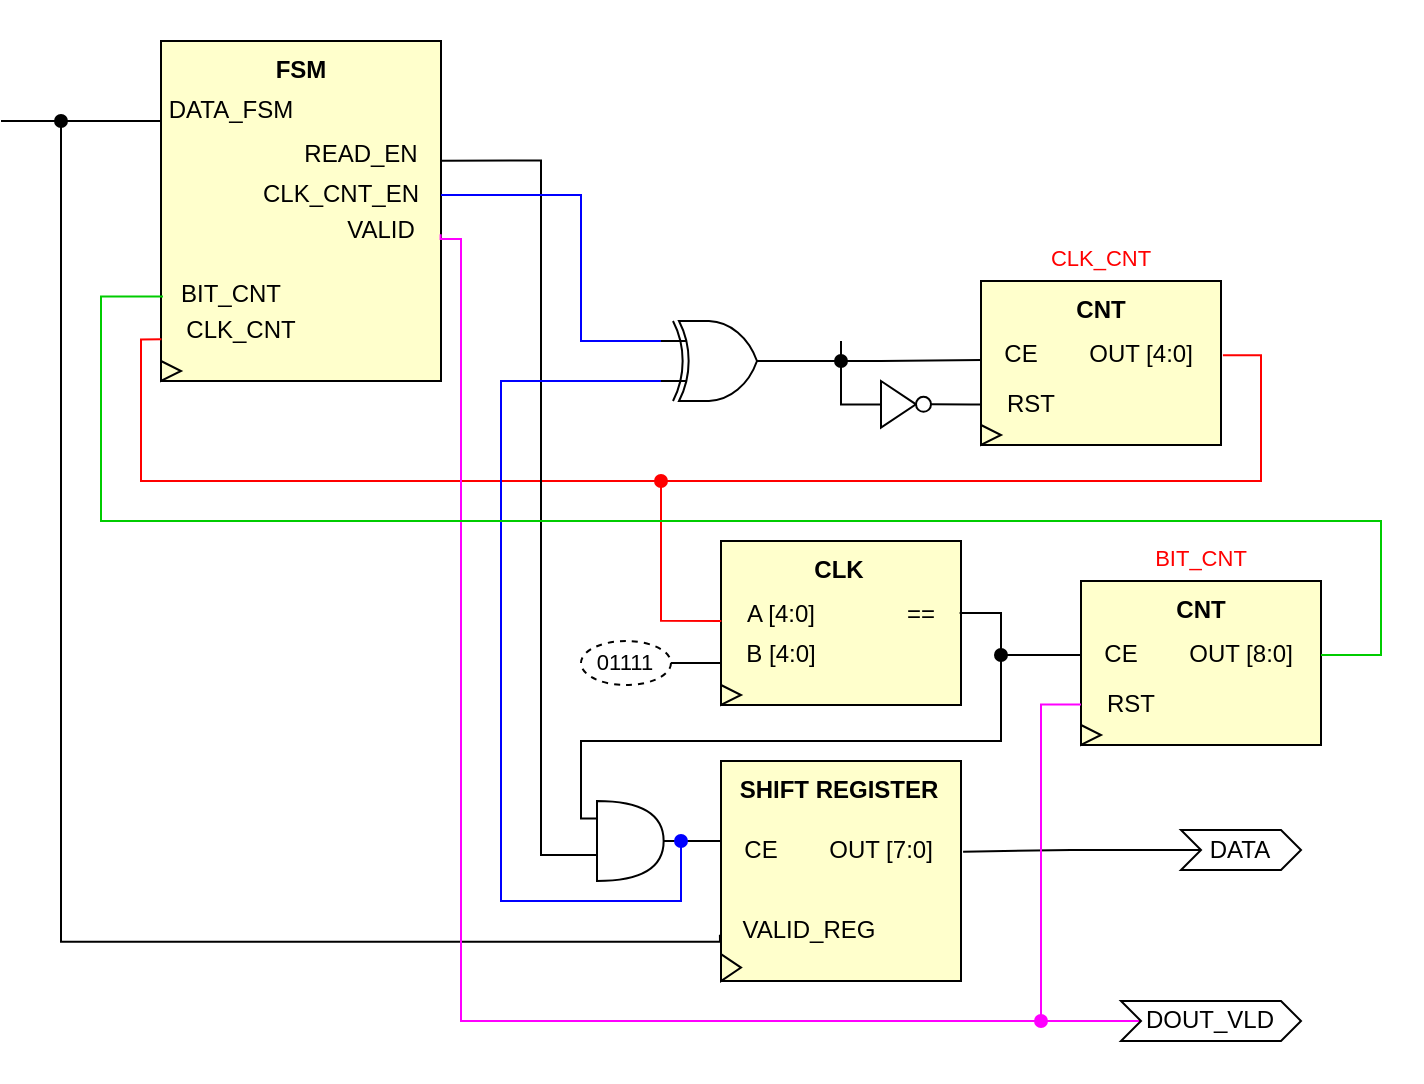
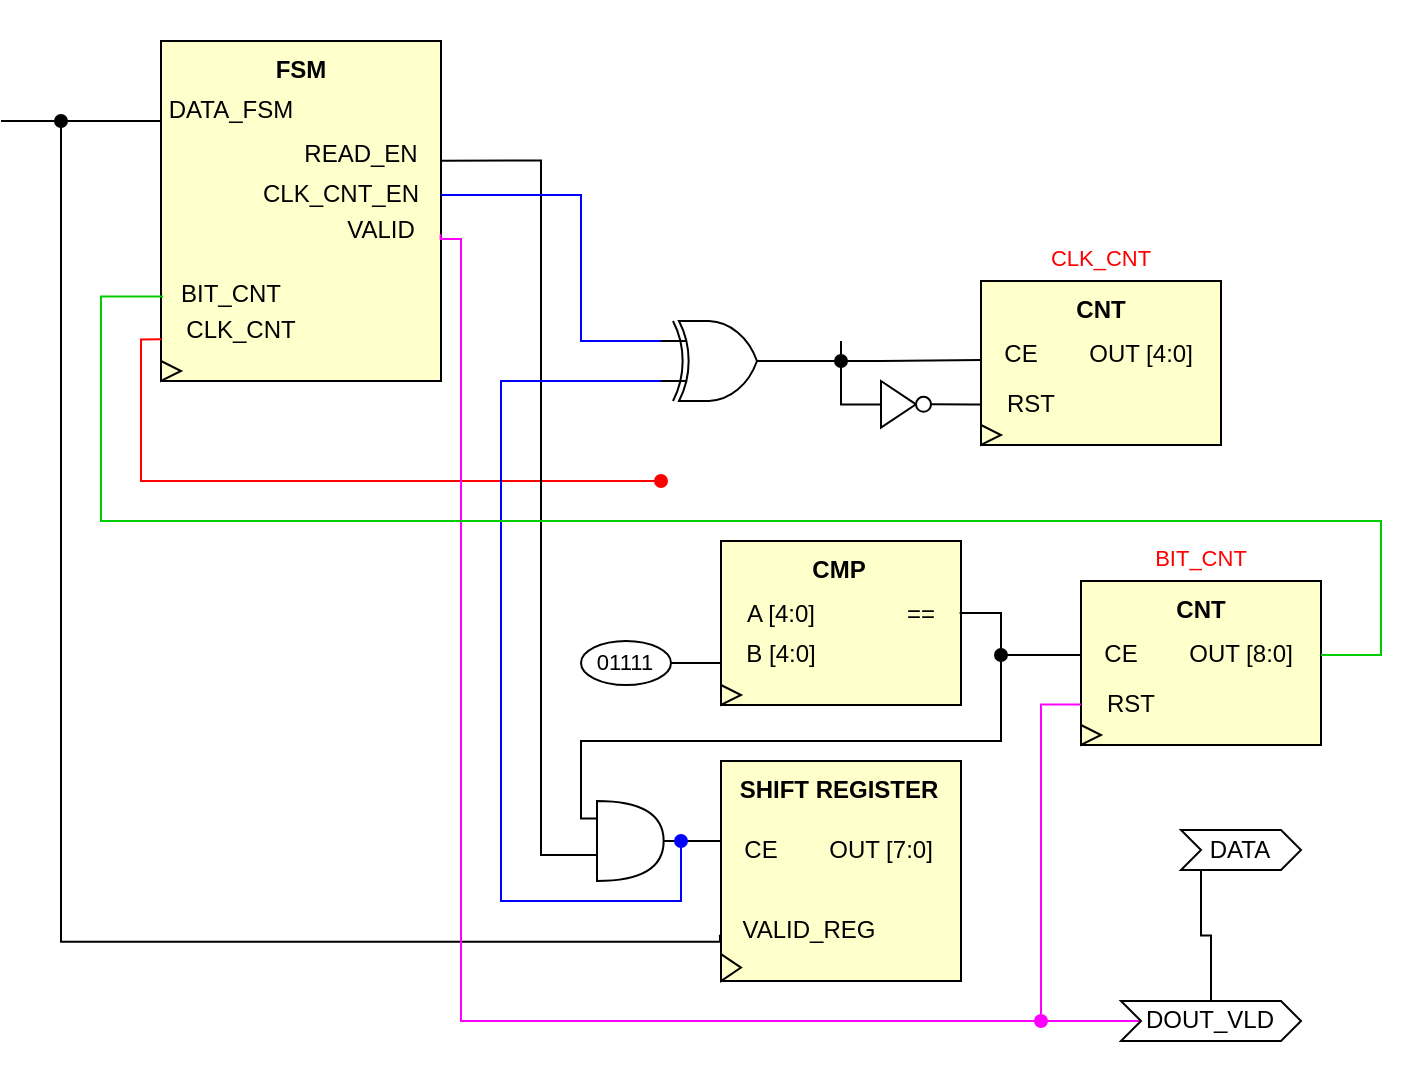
edge "OUT [4:0]" -- "A [4:0]": removed
node "CLK": label "CLK" -> "CMP"
node "01111": style dashed -> solid
edge "DATA" -- "OUT [7:0]": now "DATA" -- "DOUT_VLD"
